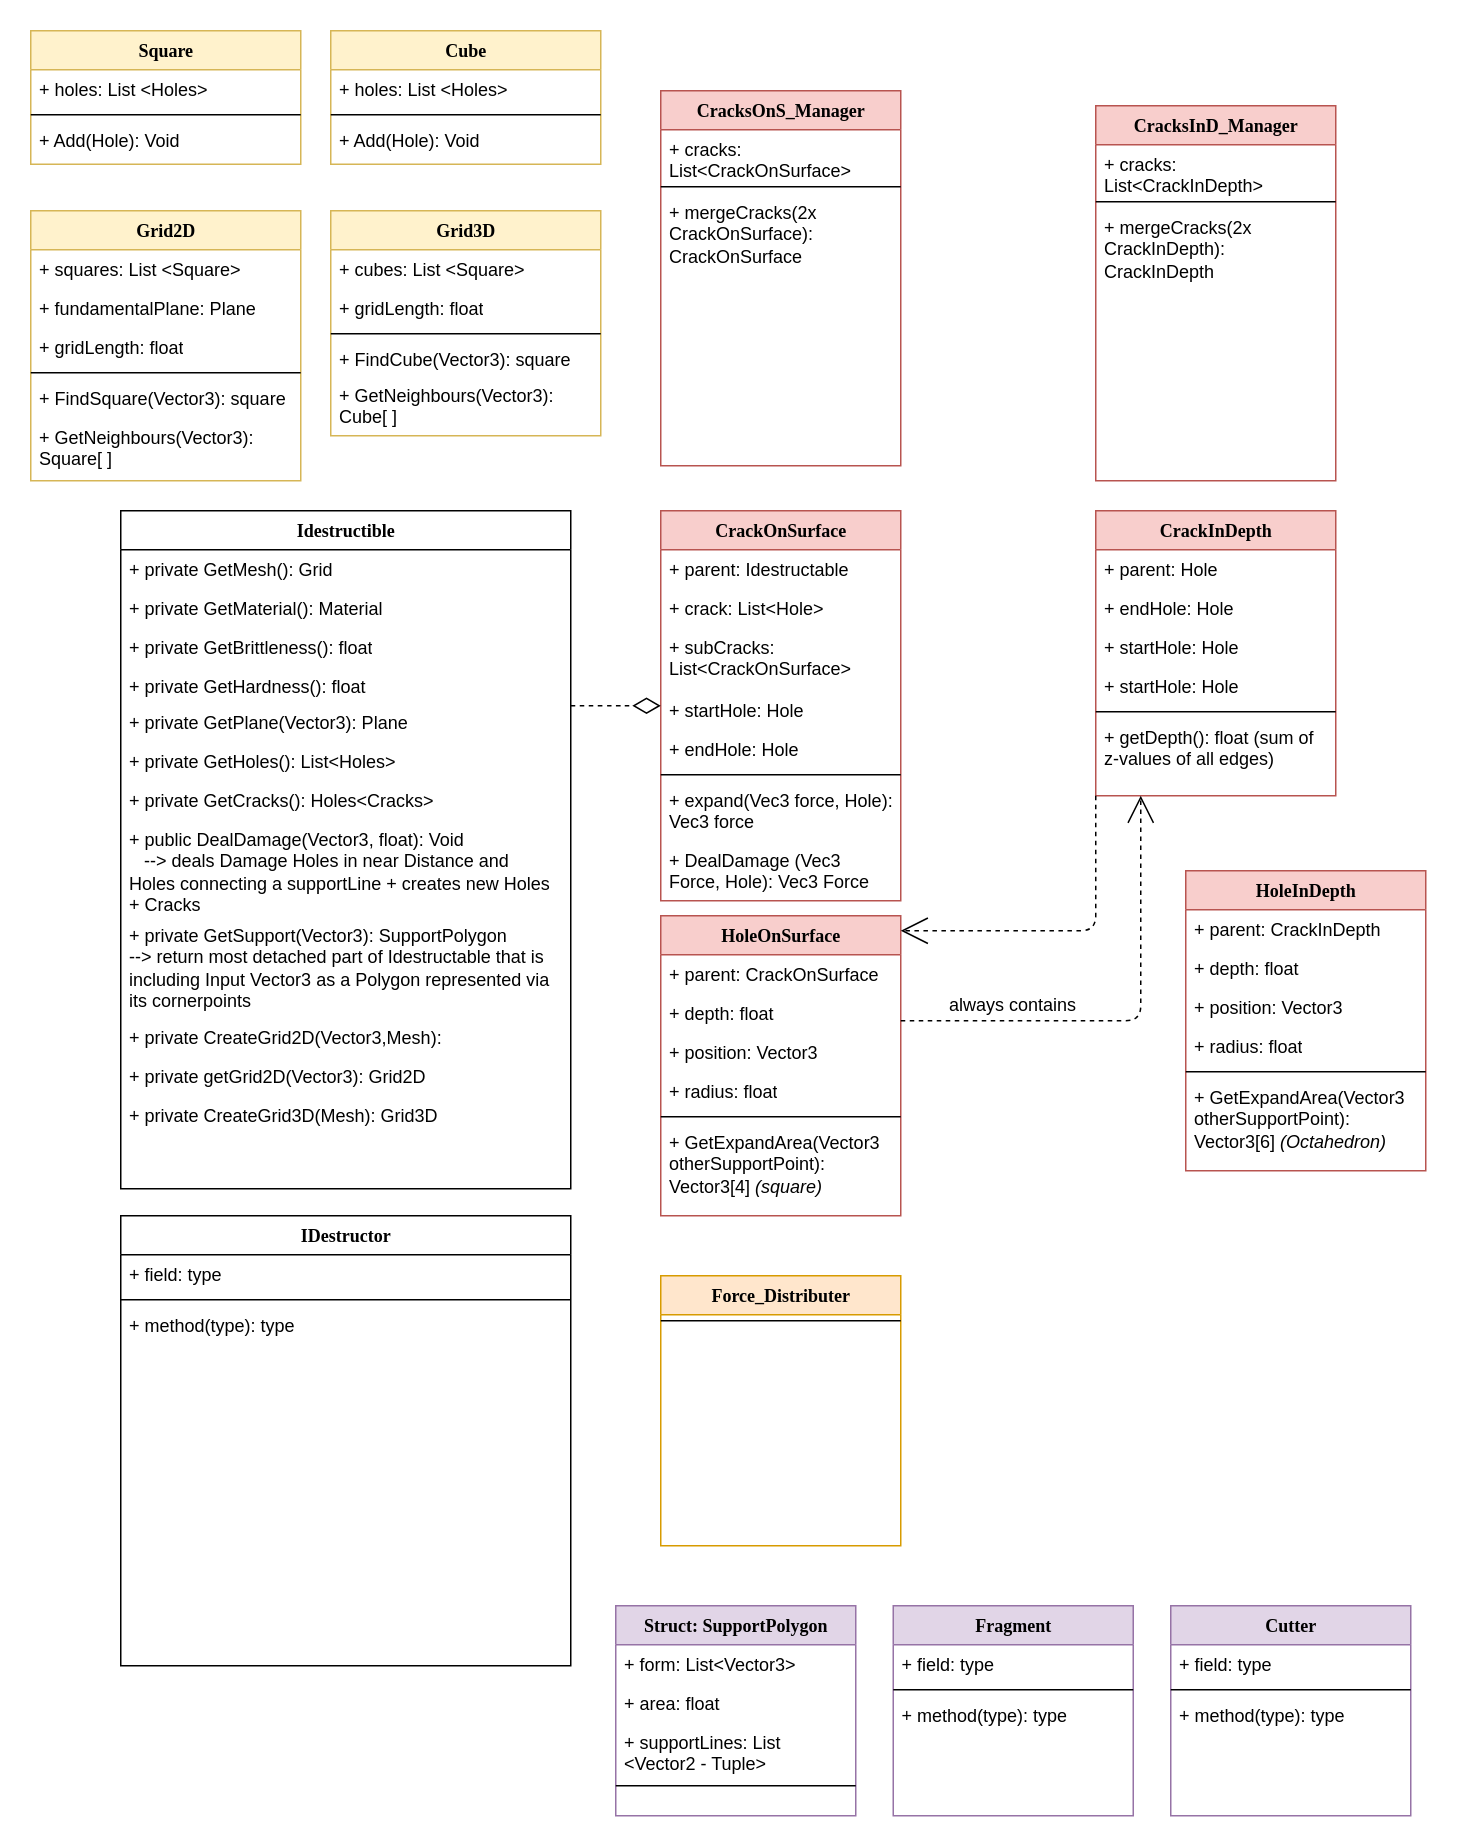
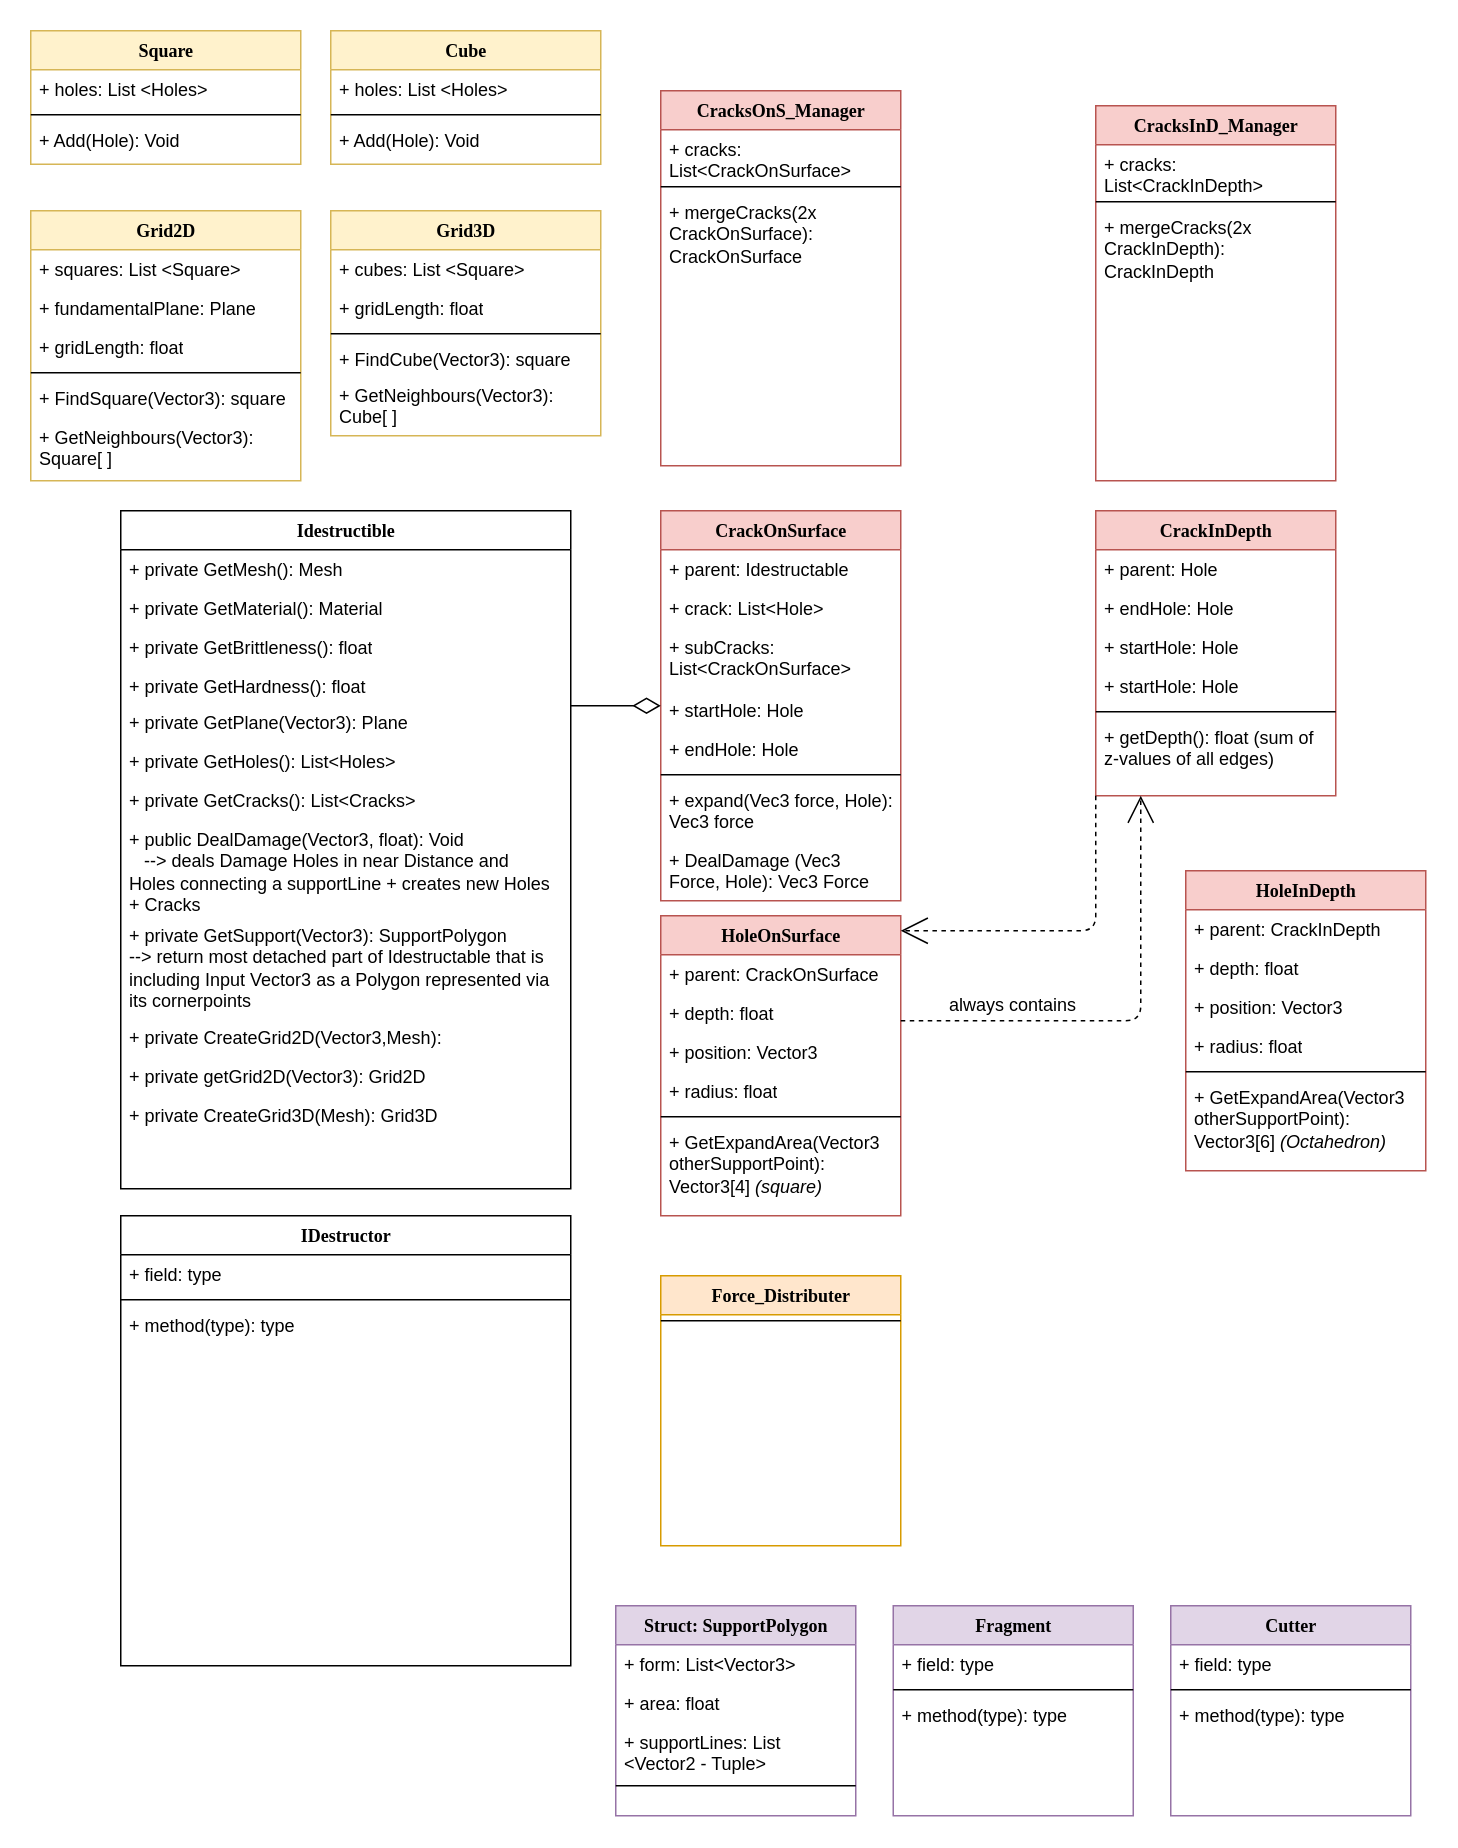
node "+ private GetMesh(): Grid": label "+ private GetMesh(): Grid" -> "+ private GetMesh(): Mesh"
edge "Idestructible" -> "CrackOnSurface": style dashed -> solid
node "+ private GetCracks(): Holes<Cracks>": label "+ private GetCracks(): Holes<Cracks>" -> "+ private GetCracks(): List<Cracks>"
